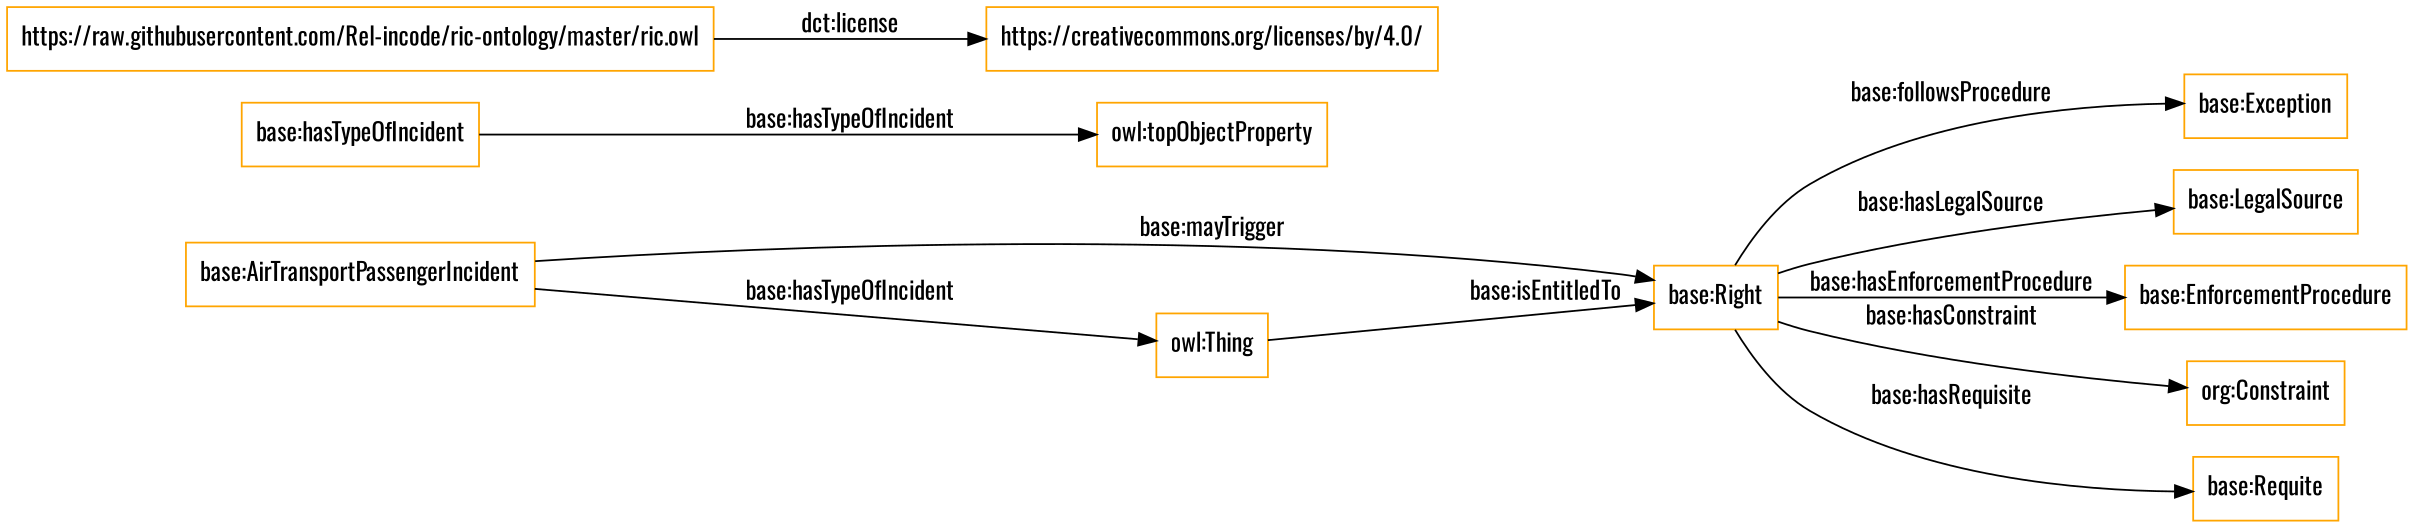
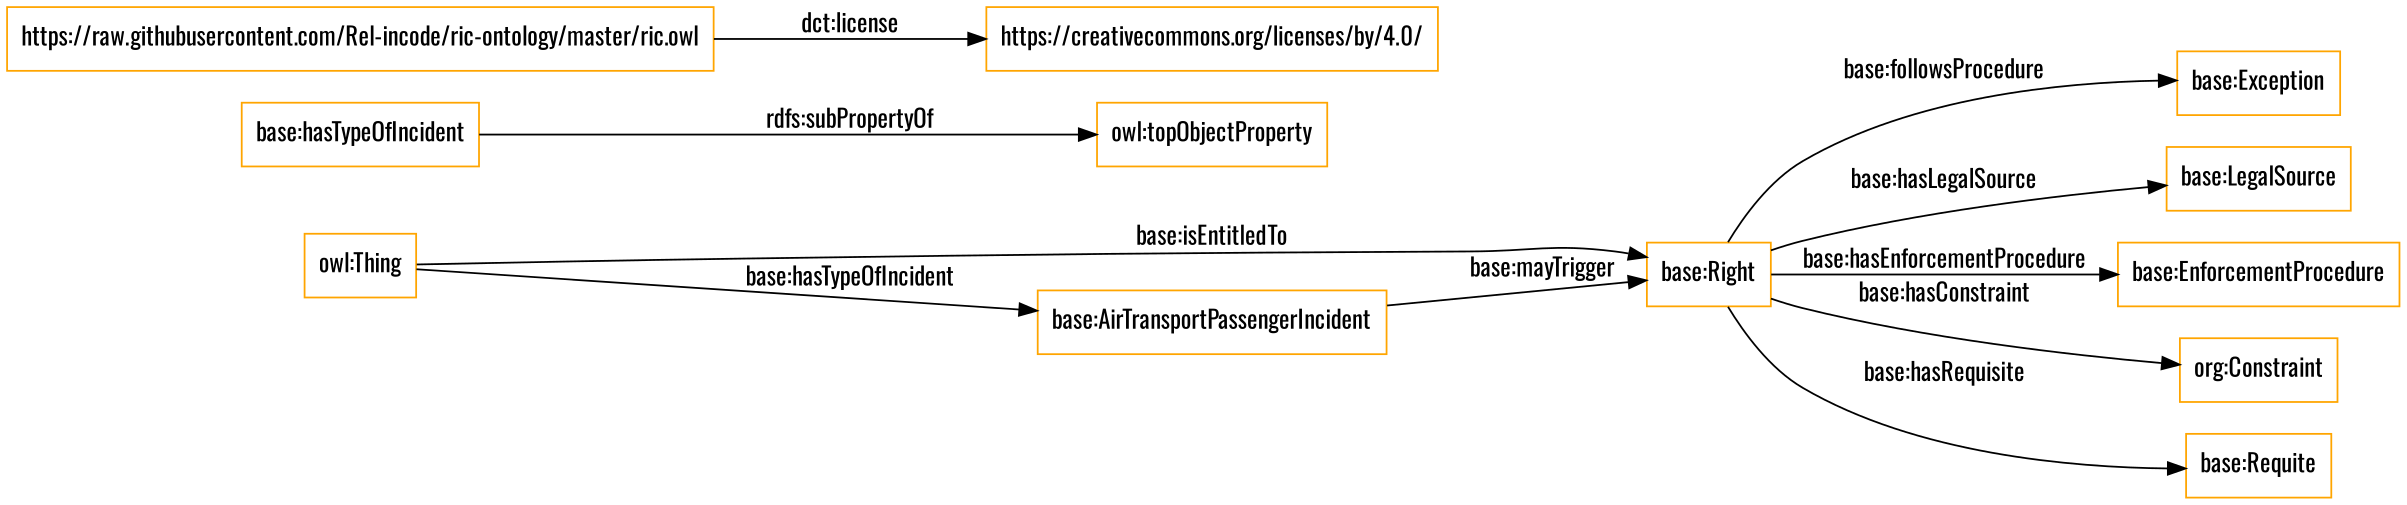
edge "base:hasTypeOfIncident" -> "owl:topObjectProperty": label "base:hasTypeOfIncident" -> "rdfs:subPropertyOf"
edge "base:AirTransportPassengerIncident" -> "owl:Thing": reversed
